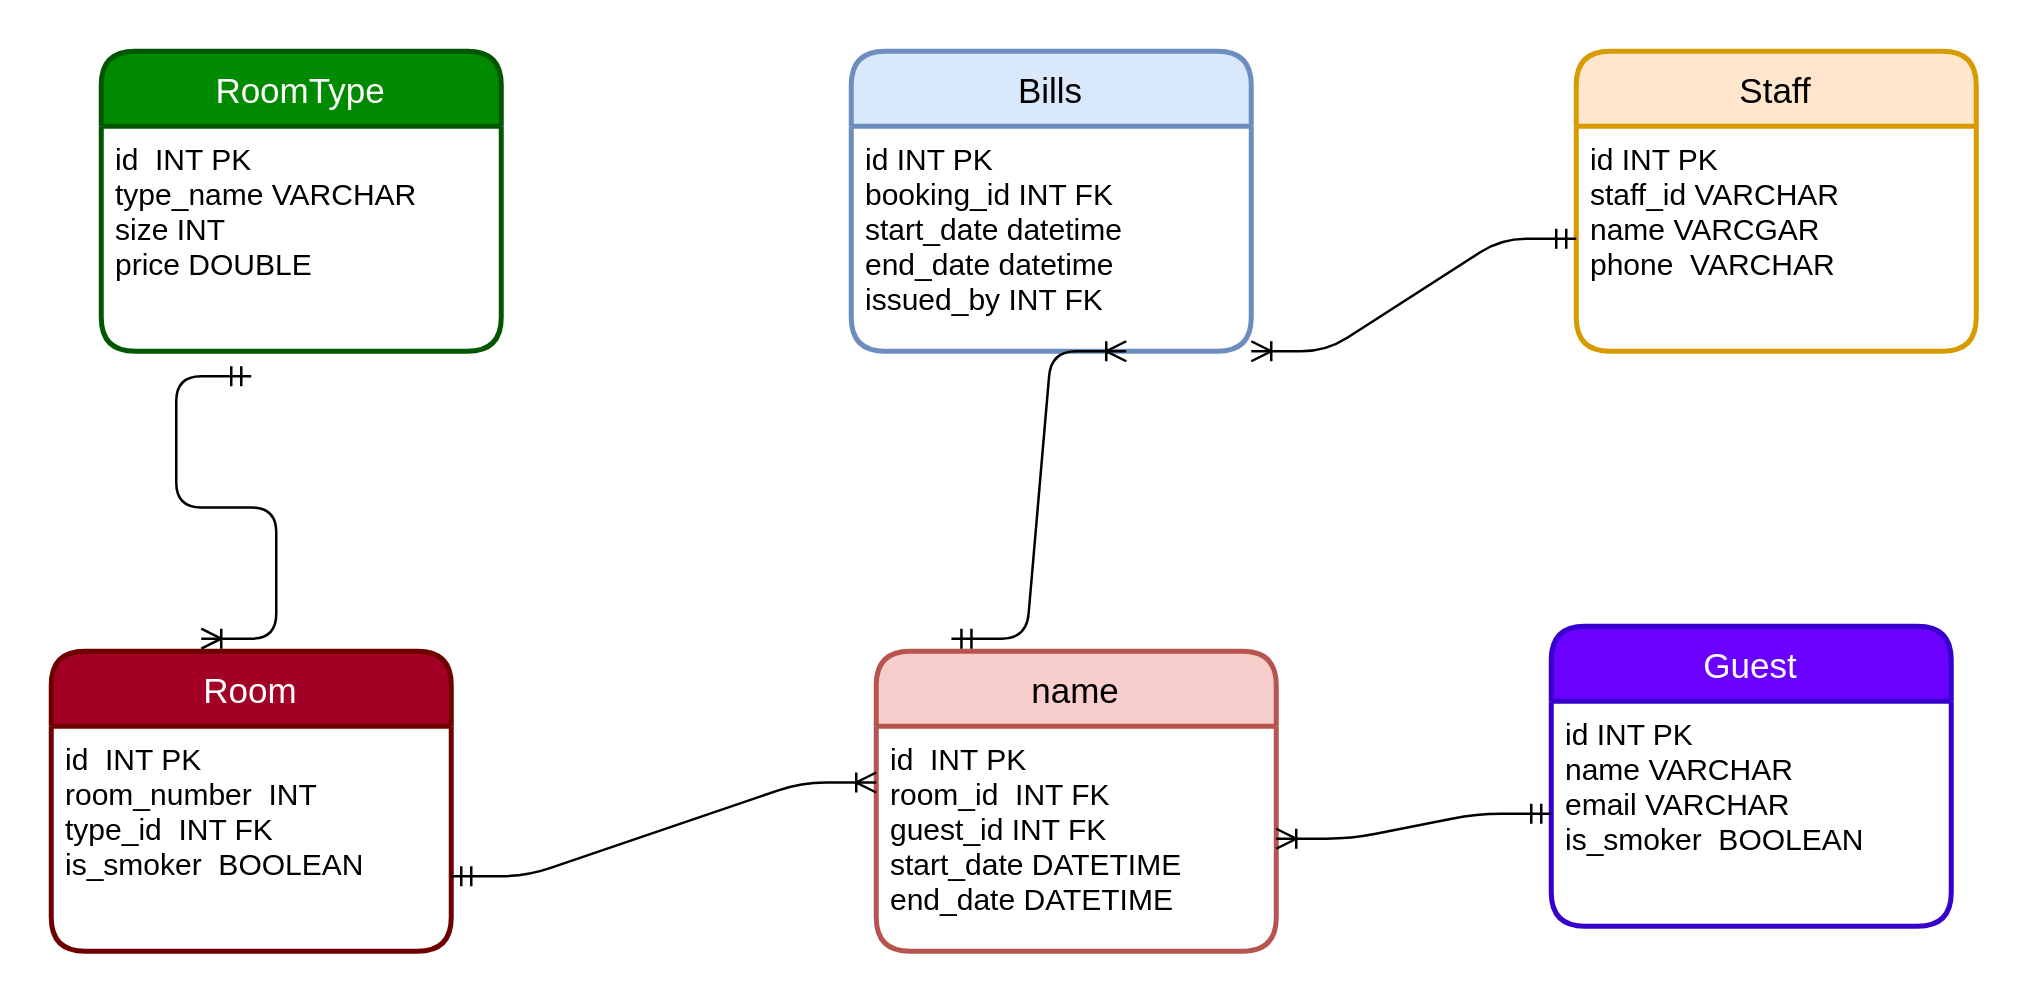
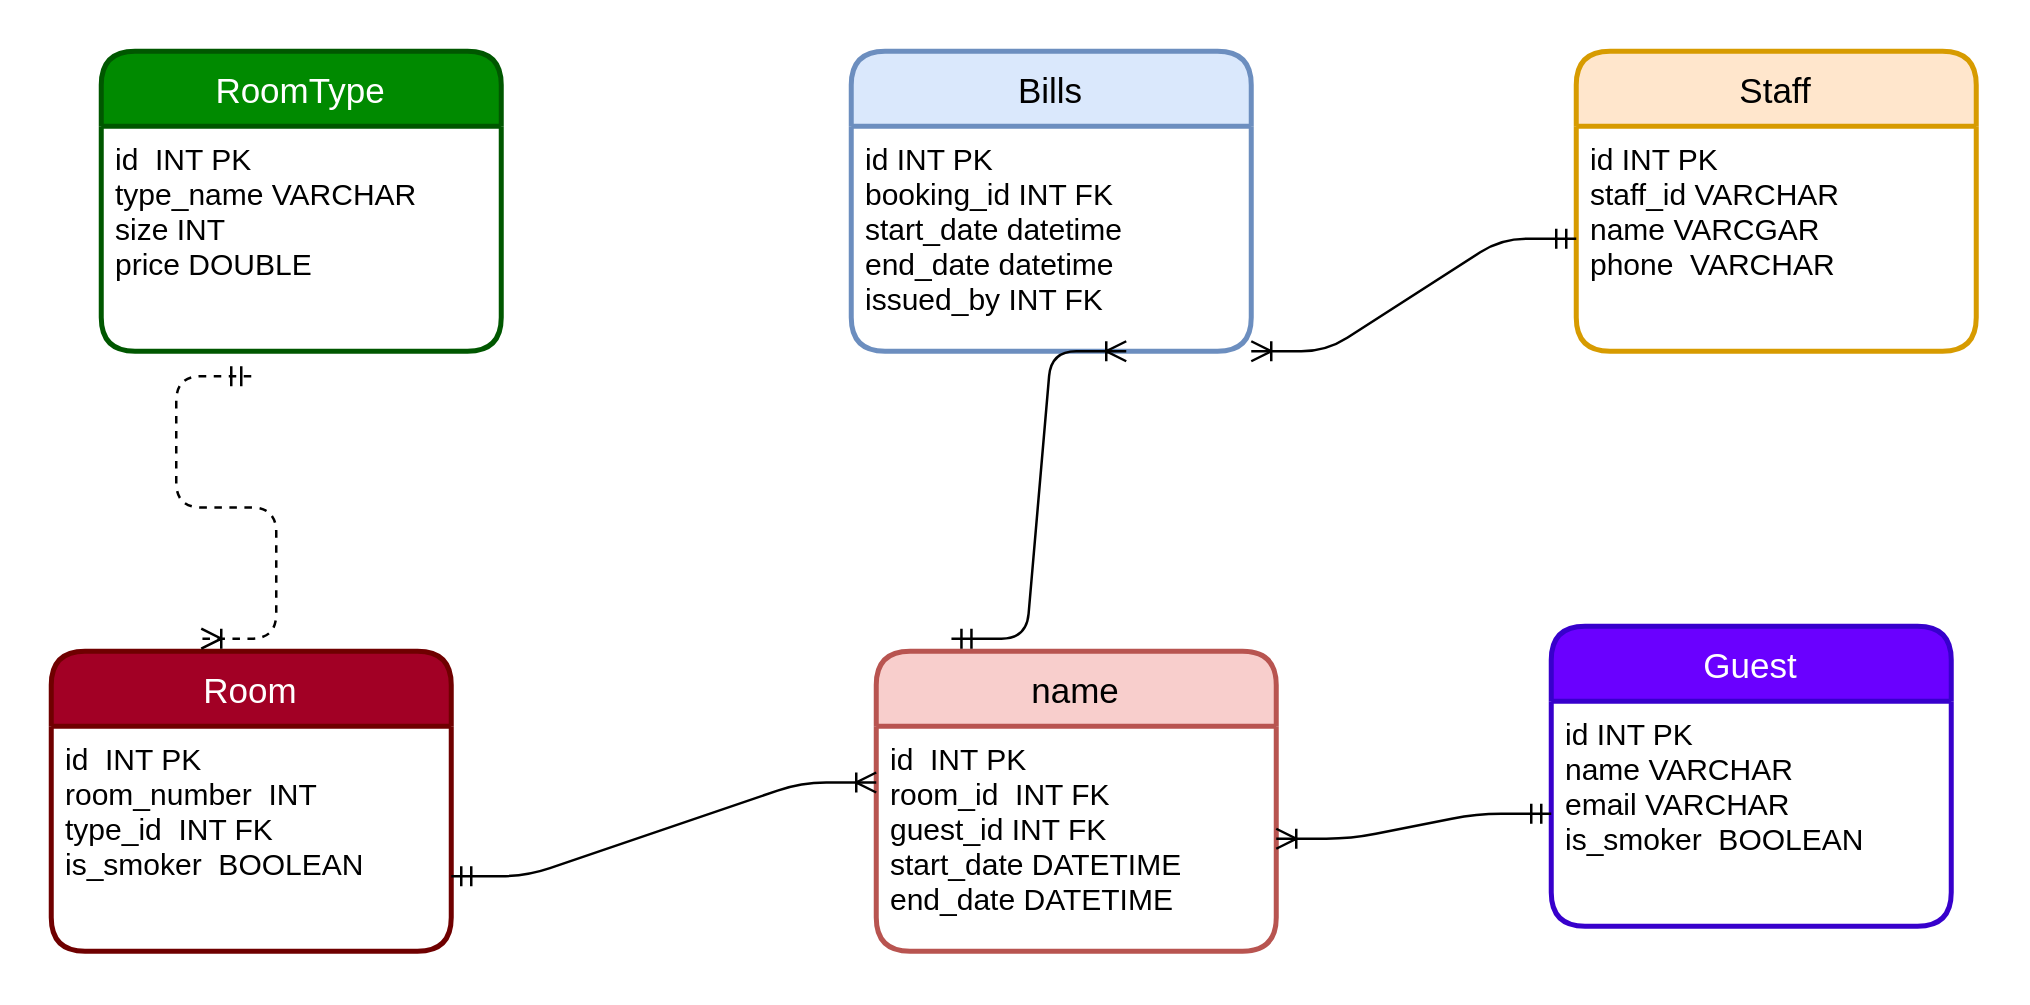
edge "id INT PK type_name VARCHAR size INT price DOUBLE" -- "Room": style solid -> dashed
